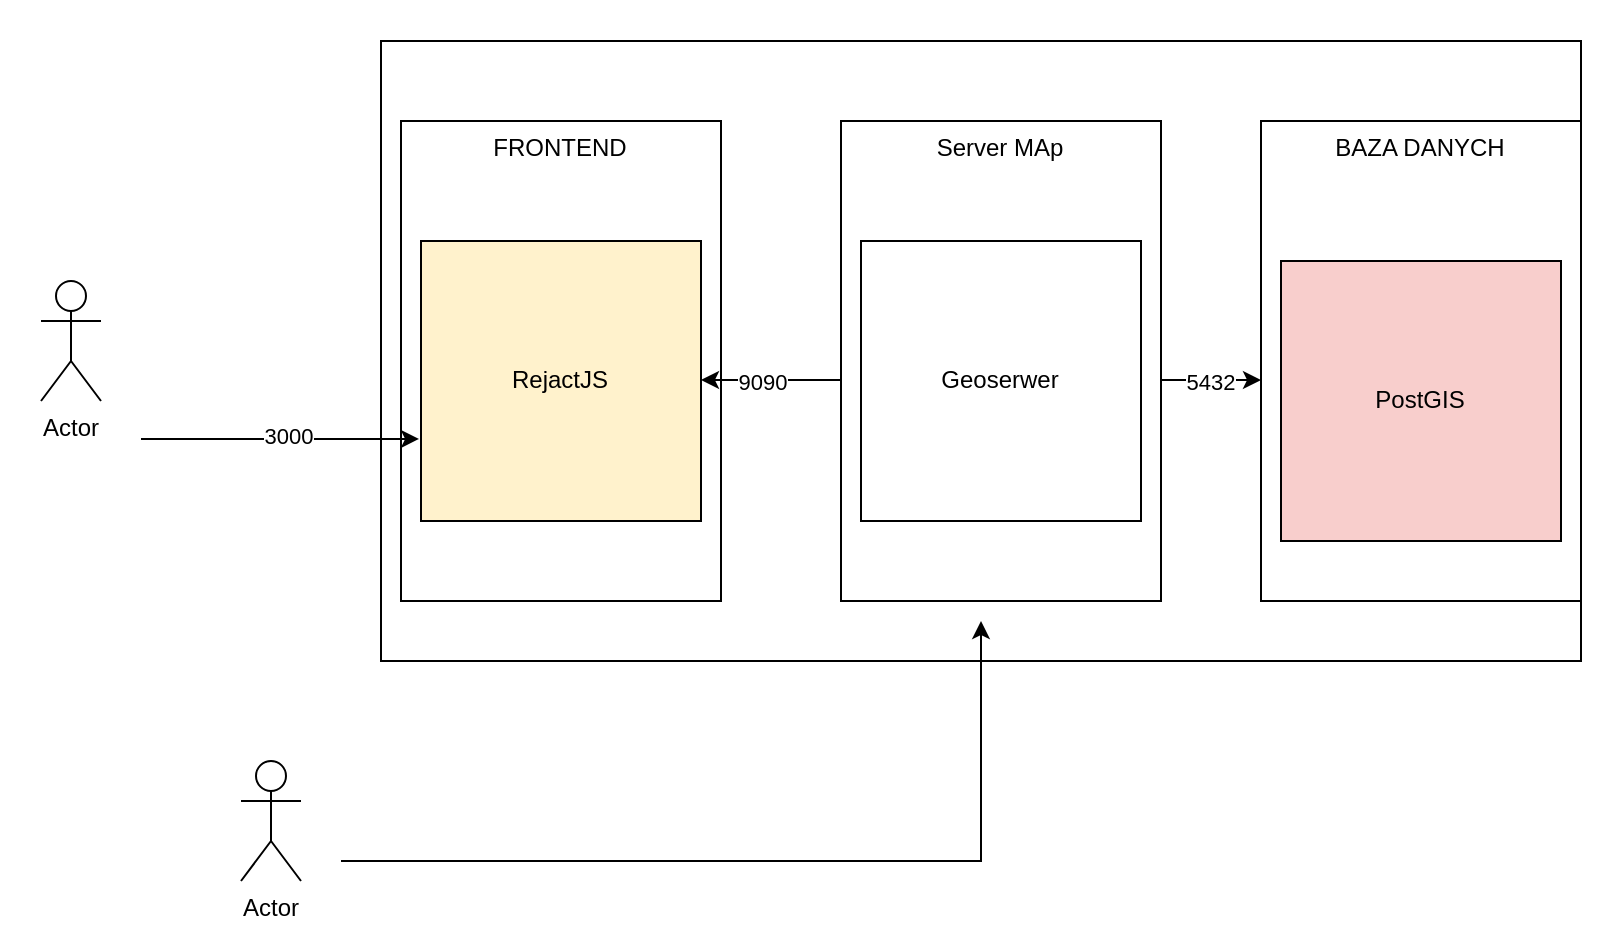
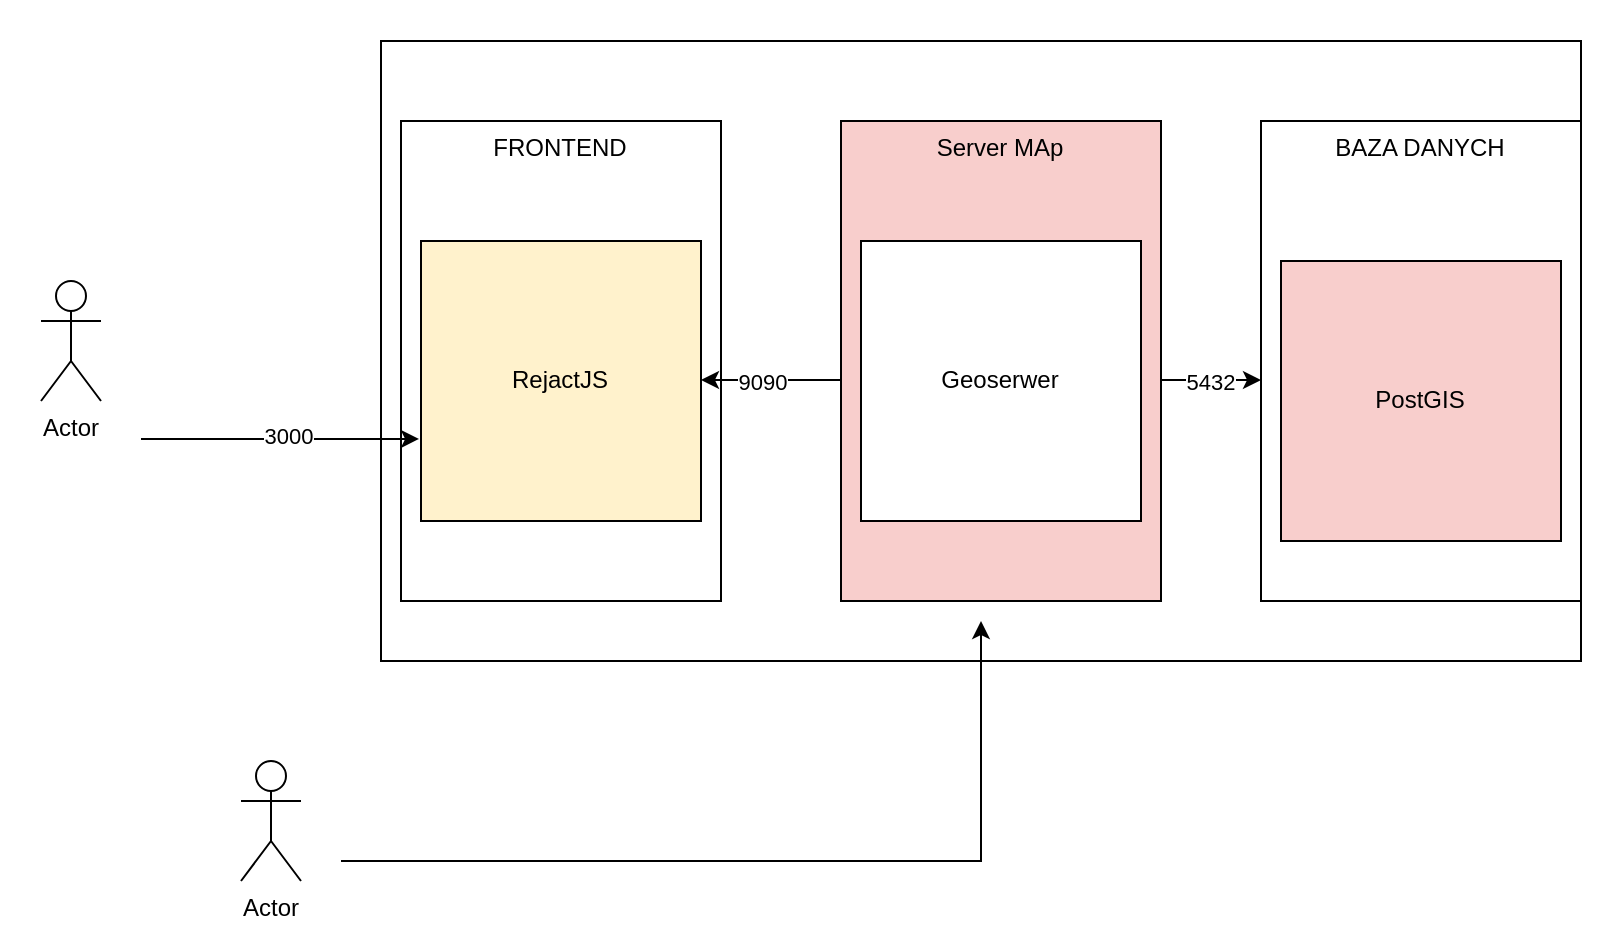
node "Server MAp": fillcolor #ffffff -> #f8cecc
